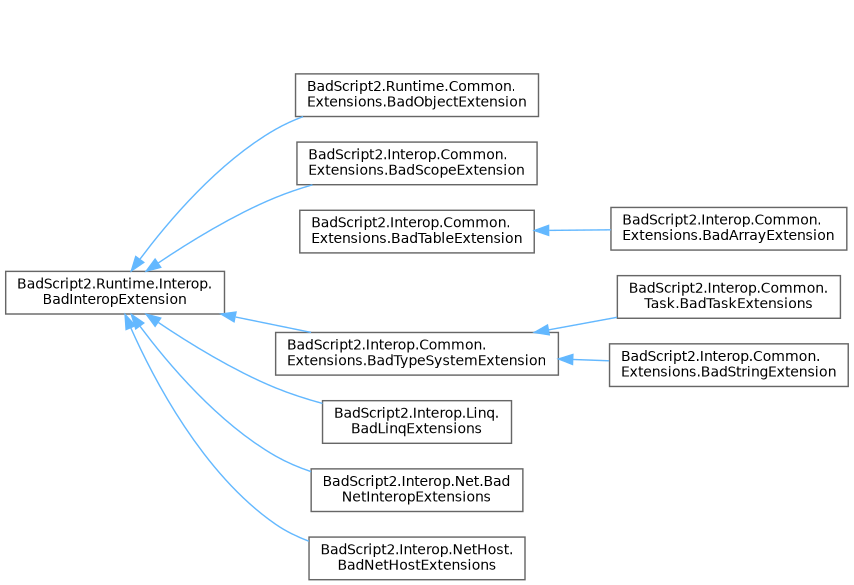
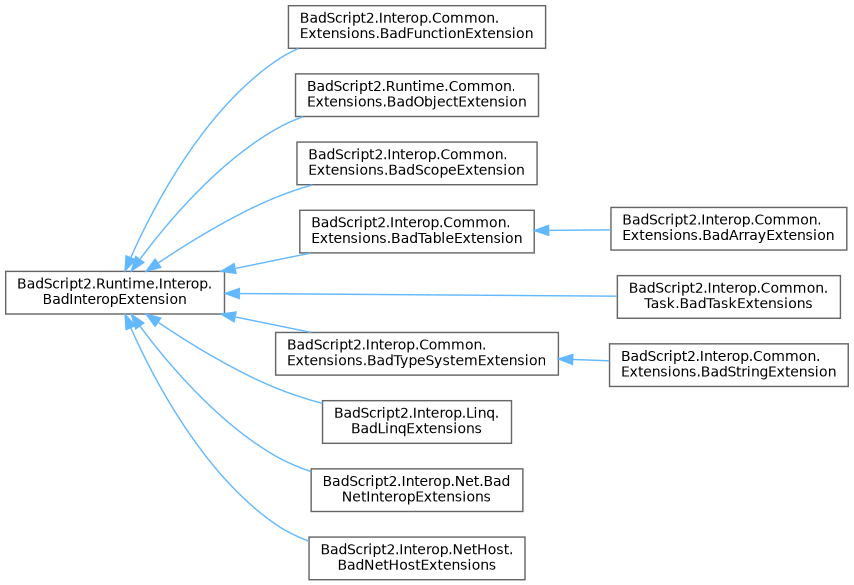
node "BadScript2.Interop.Common. Extensions.BadFunctionExtension": added
edge "BadScript2.Interop.Common. Extensions.BadTableExtension" -> "BadScript2.Runtime.Interop. BadInteropExtension": added
edge "BadScript2.Interop.Common. Task.BadTaskExtensions" -> "BadScript2.Interop.Common. Extensions.BadTypeSystemExtension": now "BadScript2.Interop.Common. Task.BadTaskExtensions" -> "BadScript2.Runtime.Interop. BadInteropExtension"
